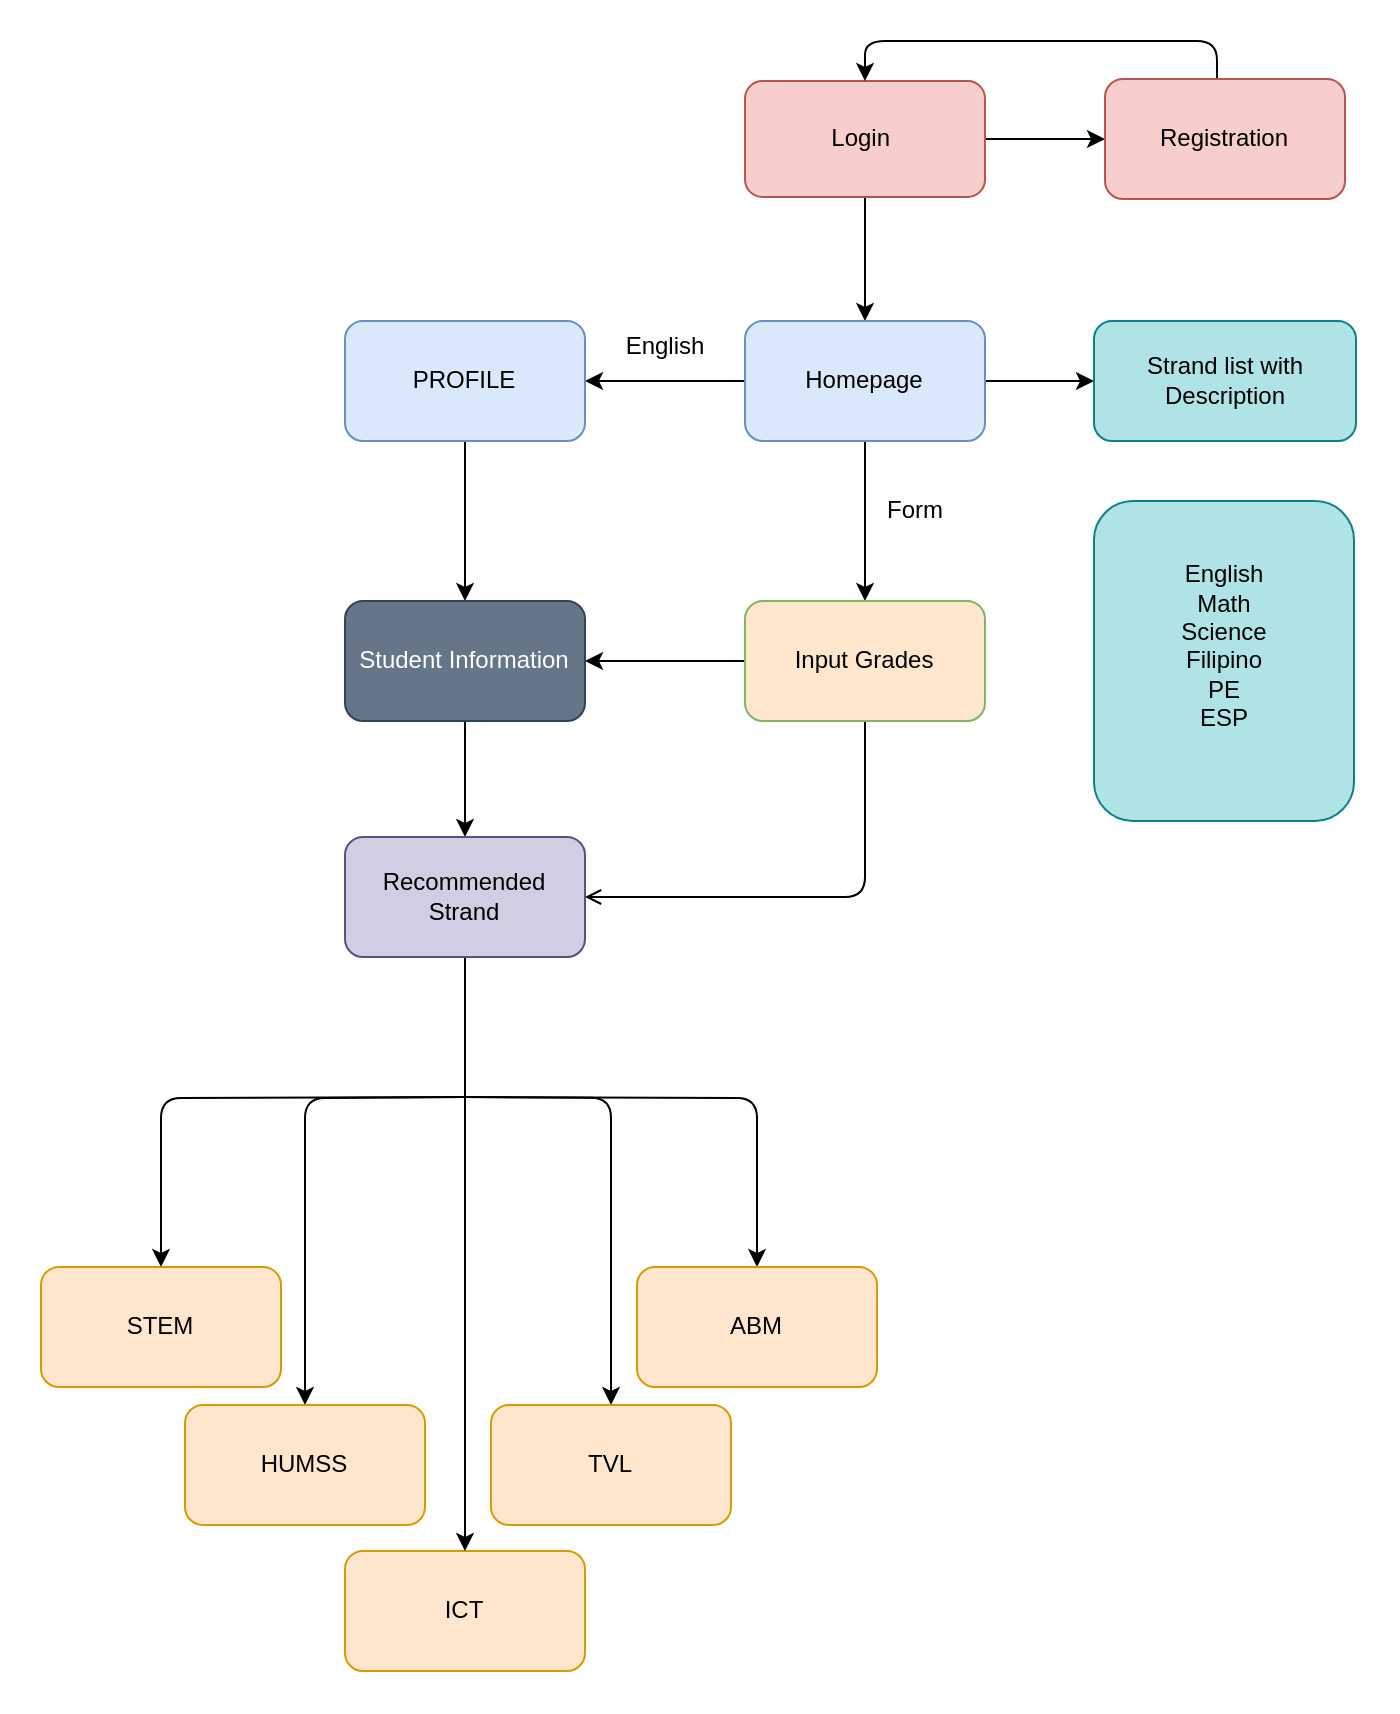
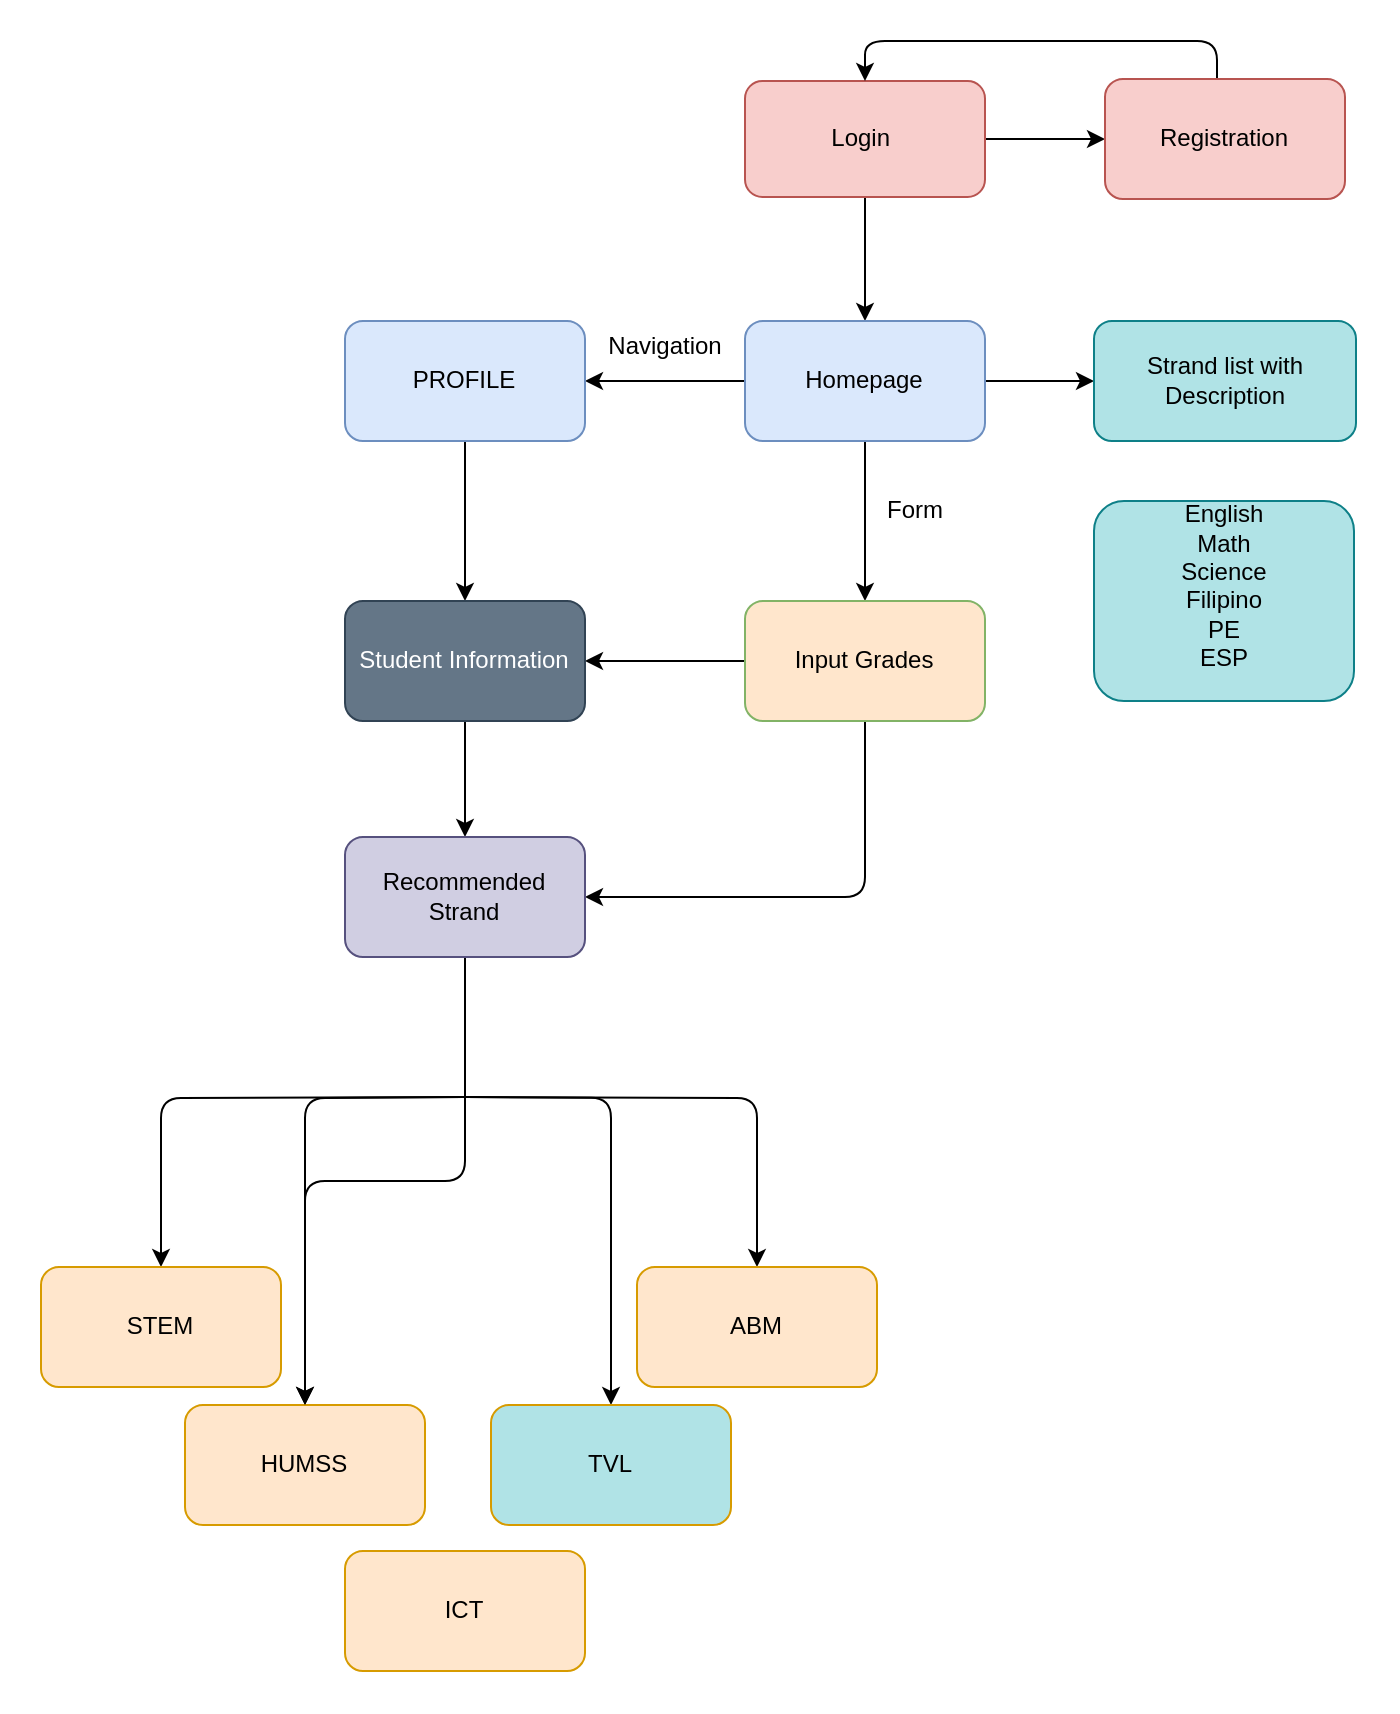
node "English": label "English" -> "Navigation"
node "English Math Science Filipino PE ESP": size 260x320 -> 260x200
edge "Input Grades" -> "Recommended Strand": arrowhead open -> classic
edge "Recommended Strand" -> "ICT": now "Recommended Strand" -> "HUMSS"
node "TVL": fillcolor #ffe6cc -> #b0e3e6
